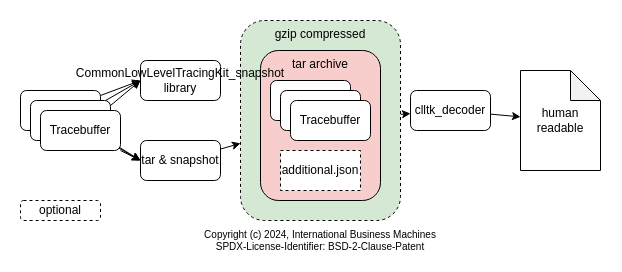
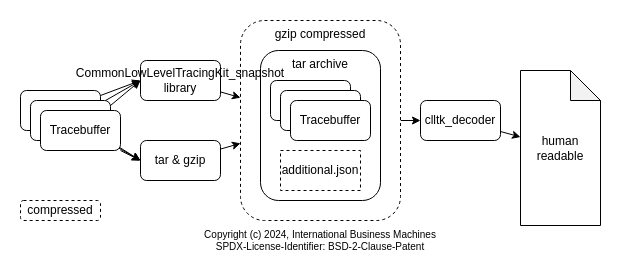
node "gzip compressed": fillcolor #d5e8d4 -> #ffffff
node "tar archive": fillcolor #f8cecc -> #ffffff
edge "CommonLowLevelTracingKit_snapshot library" -> "gzip compressed": added
node "clltk_decoder": moved (451, 111) -> (461, 121)
node "human readable": size 80x100 -> 80x155
node "tar & snapshot": label "tar & snapshot" -> "tar & gzip"
node "optional": label "optional" -> "compressed"
